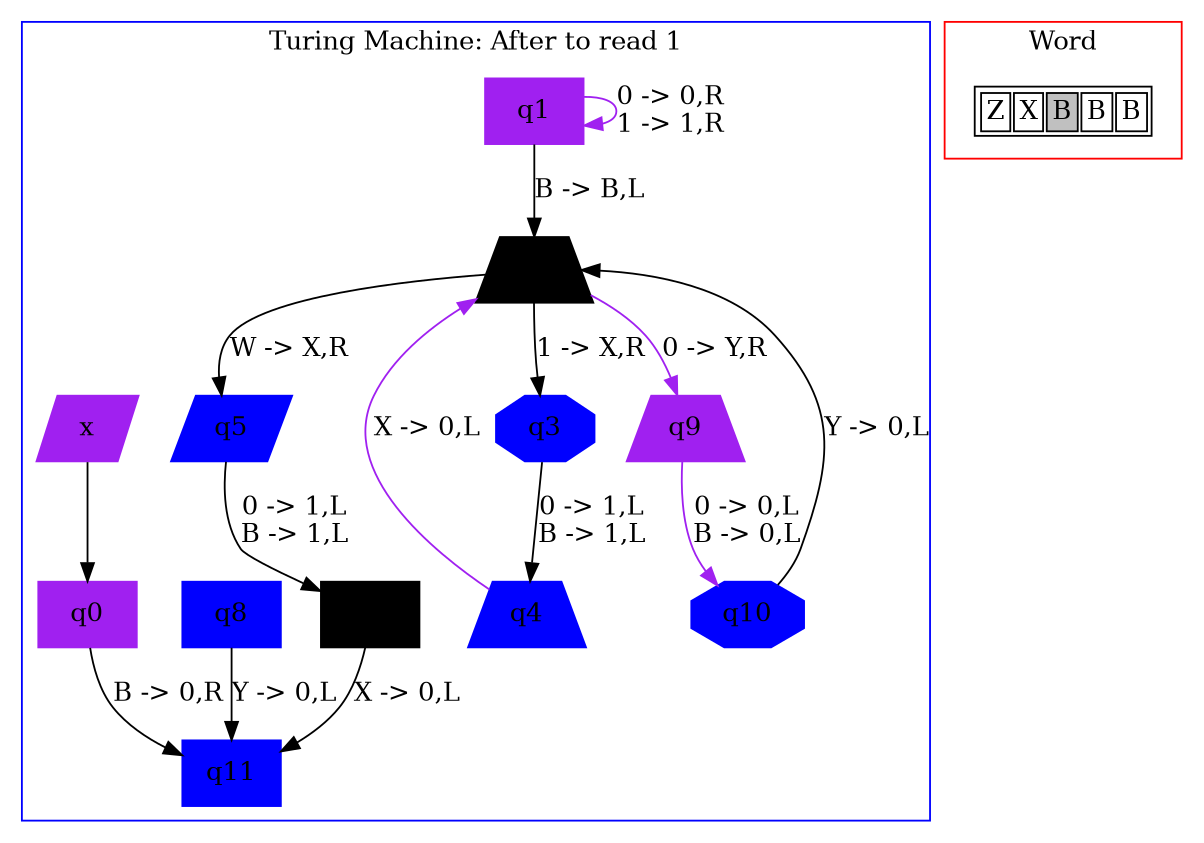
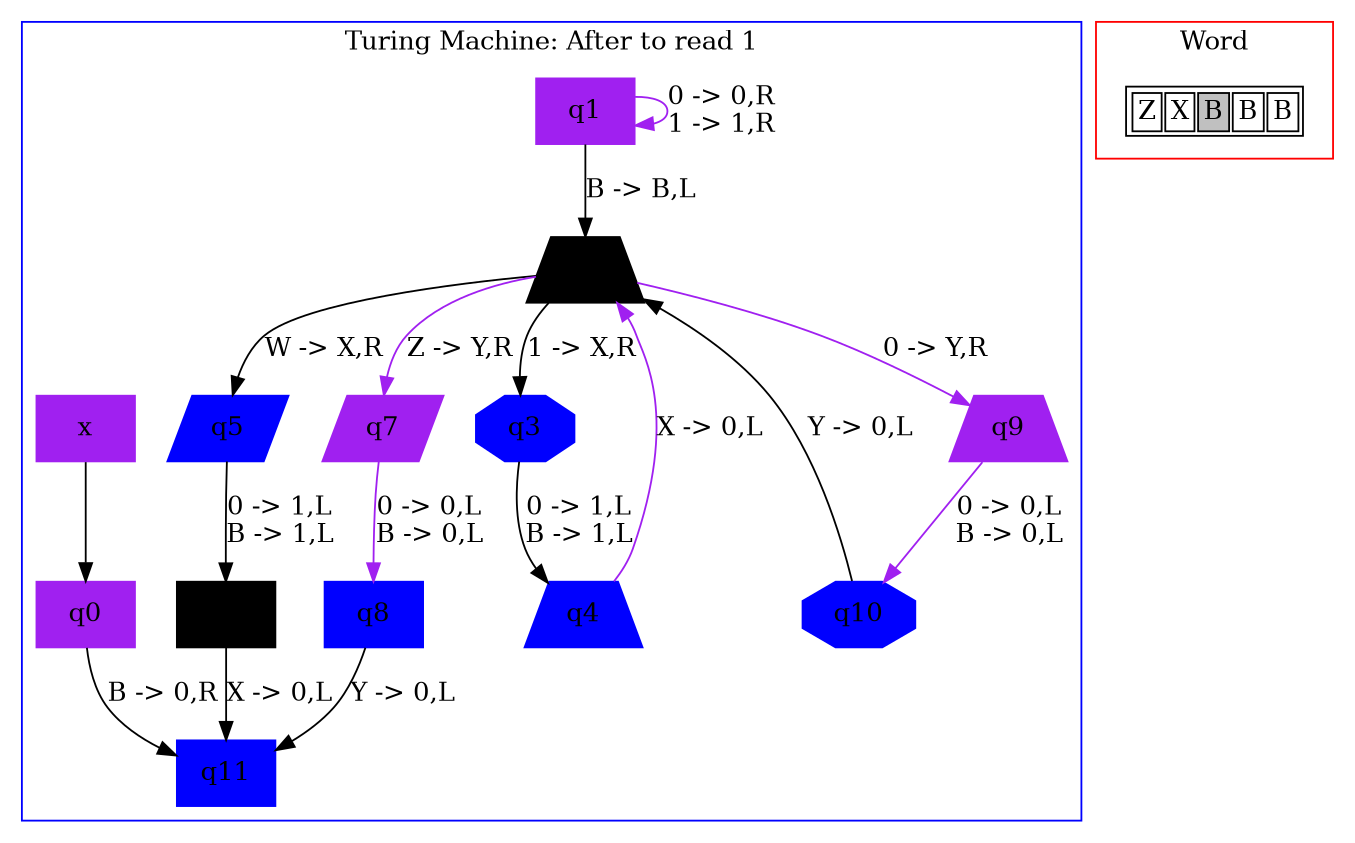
node "x": shape parallelogram -> box
node "q7": added
